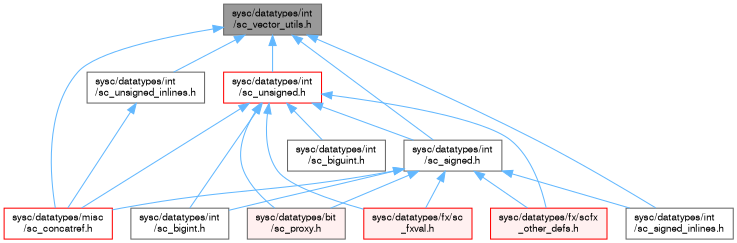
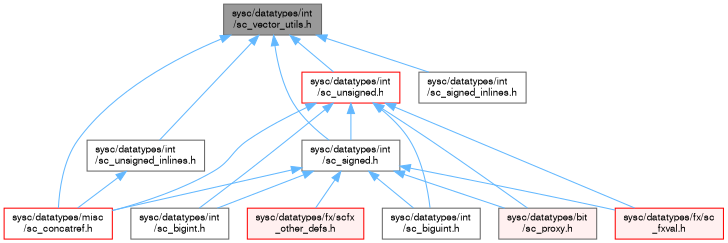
edge "sysc/datatypes/fx/scfx _other_defs.h" -> "sysc/datatypes/int /sc_unsigned.h": removed
edge "sysc/datatypes/int /sc_signed_inlines.h" -> "sysc/datatypes/int /sc_signed.h": now "sysc/datatypes/int /sc_biguint.h" -> "sysc/datatypes/int /sc_signed.h"
